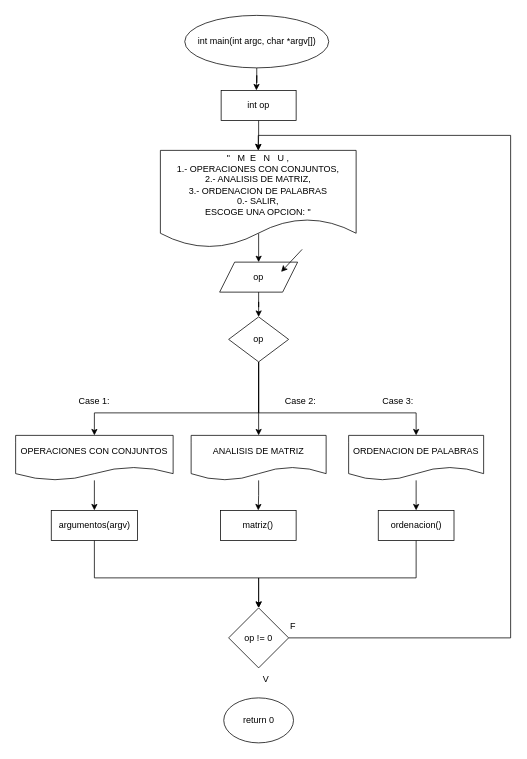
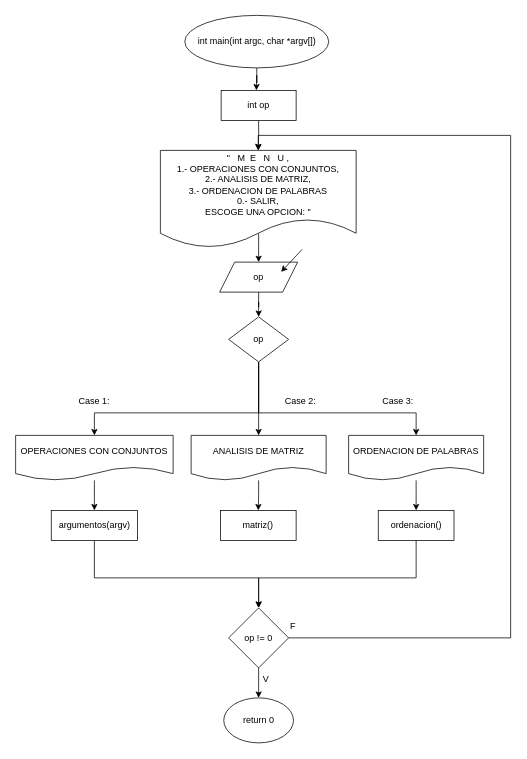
edge "op != 0" -> "return 0": added
